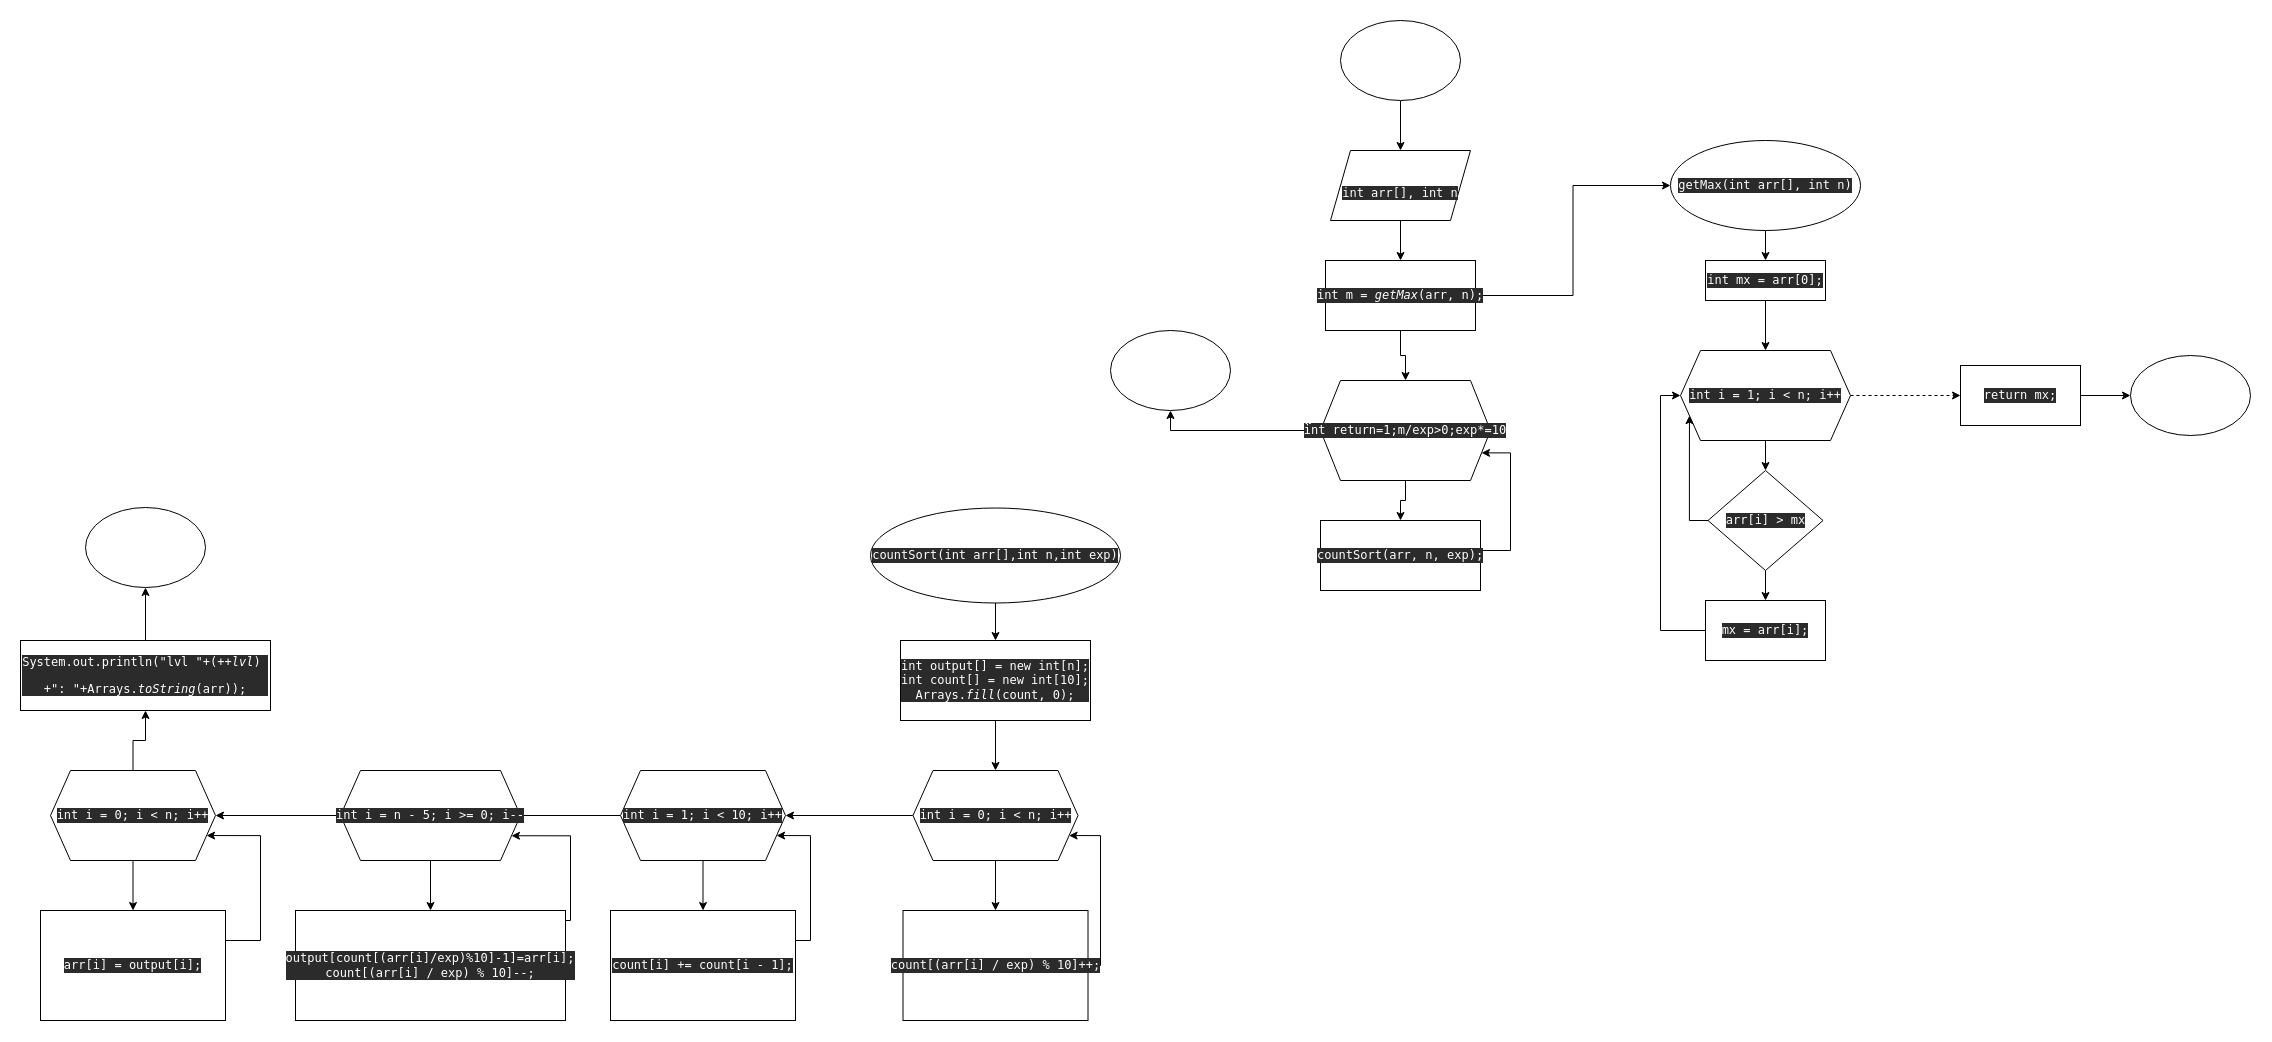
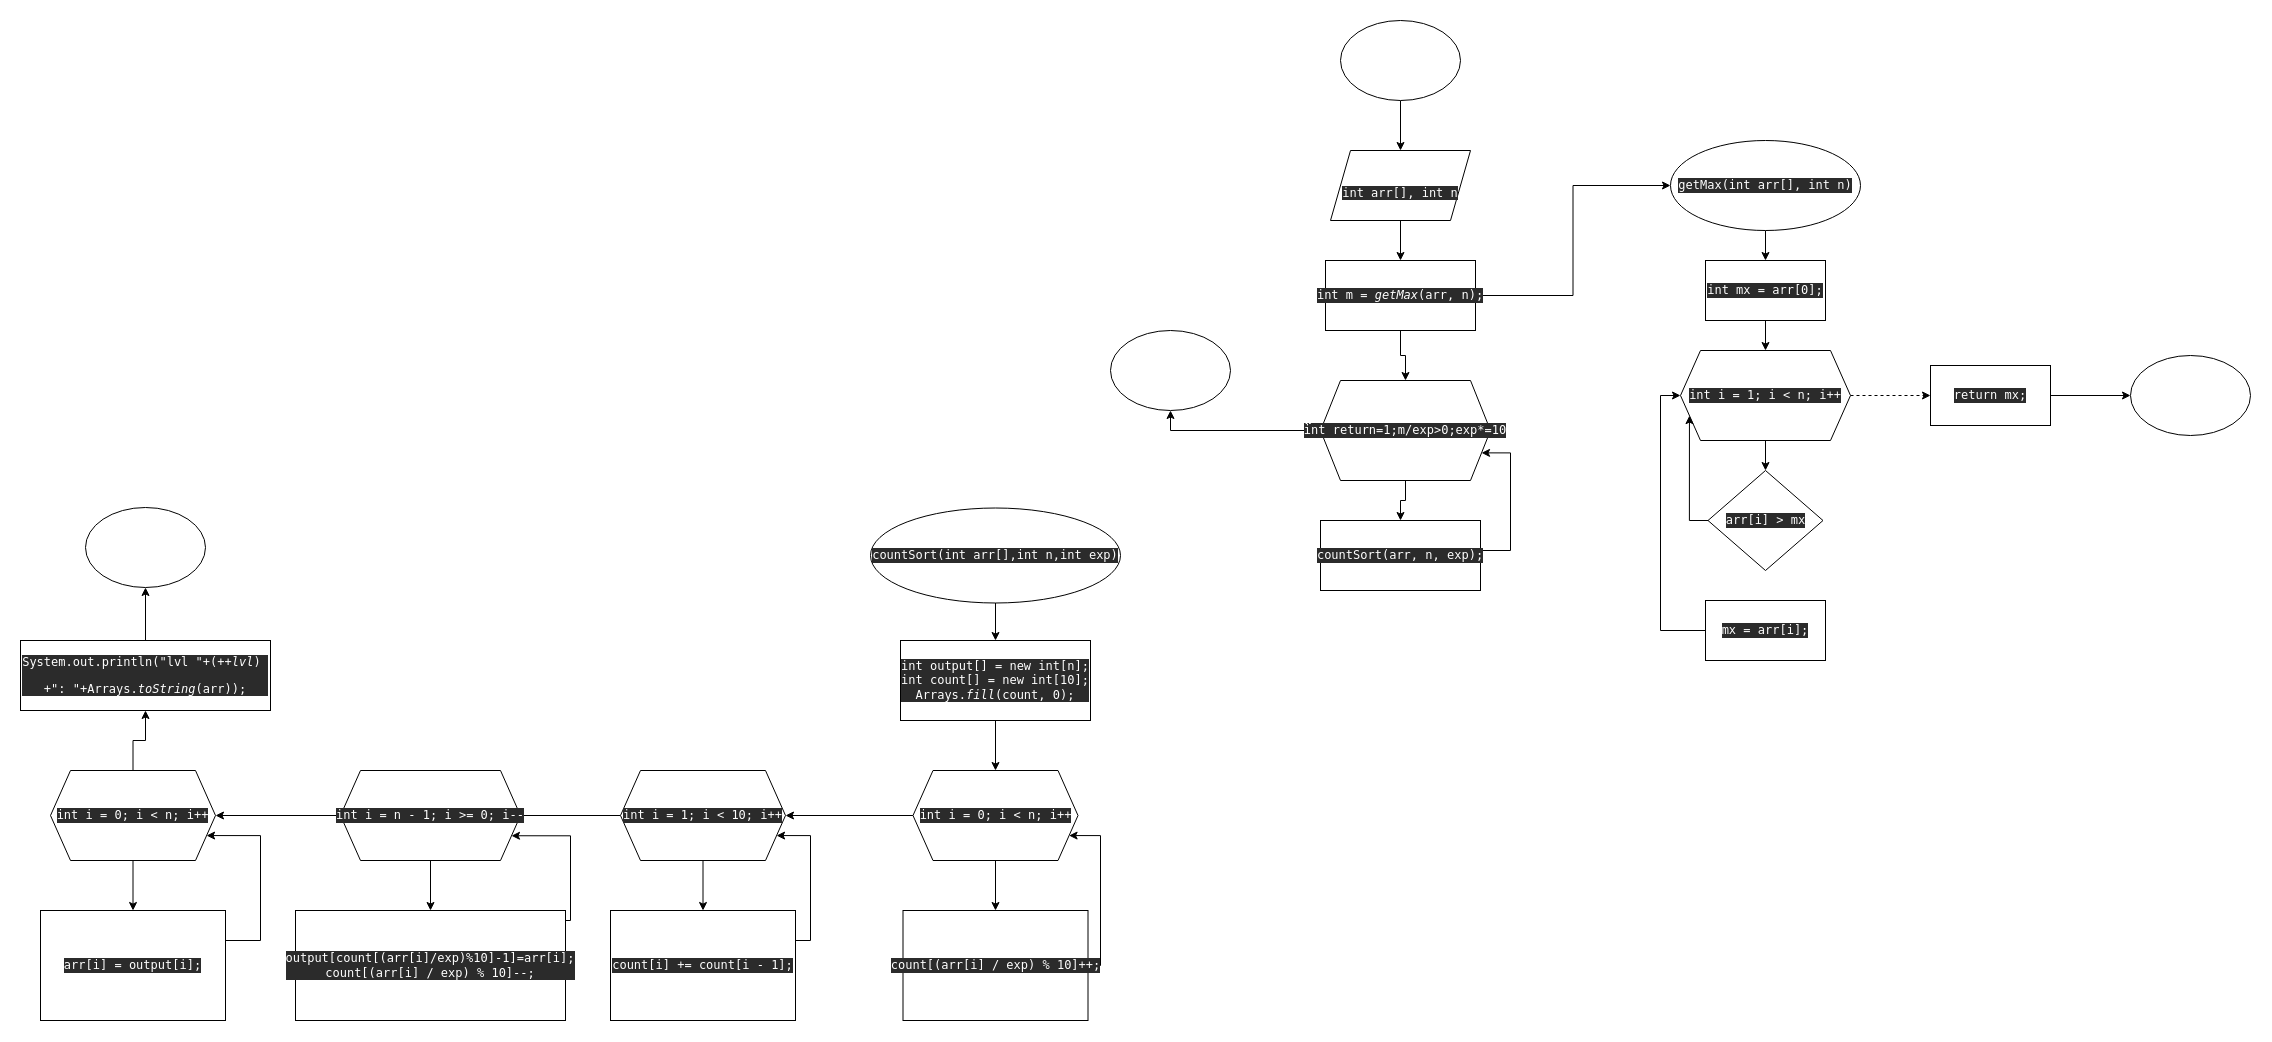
node "int mx = arr[0];": size 120x40 -> 120x60
node "return mx;": moved (2021, 396) -> (1991, 396)
edge "arr[i] > mx" -> "mx = arr[i];": removed
node "int i = n - 5; i >= 0; i--": label "int i = n - 5; i >= 0; i--" -> "int i = n - 1; i >= 0; i--"
